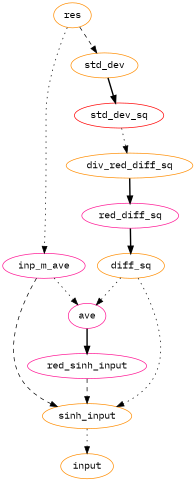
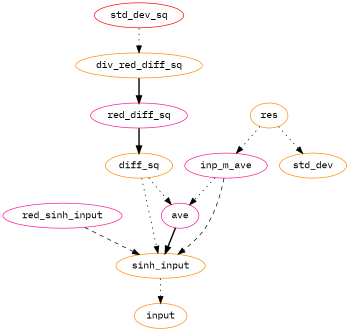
edge "res" -> "std_dev": style dashed -> dotted
edge "std_dev" -> "std_dev_sq": removed
edge "ave" -> "red_sinh_input": now "ave" -> "sinh_input"
